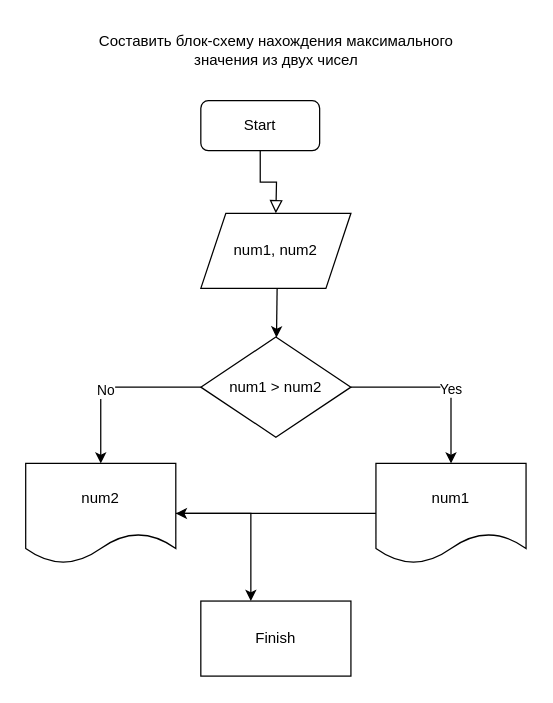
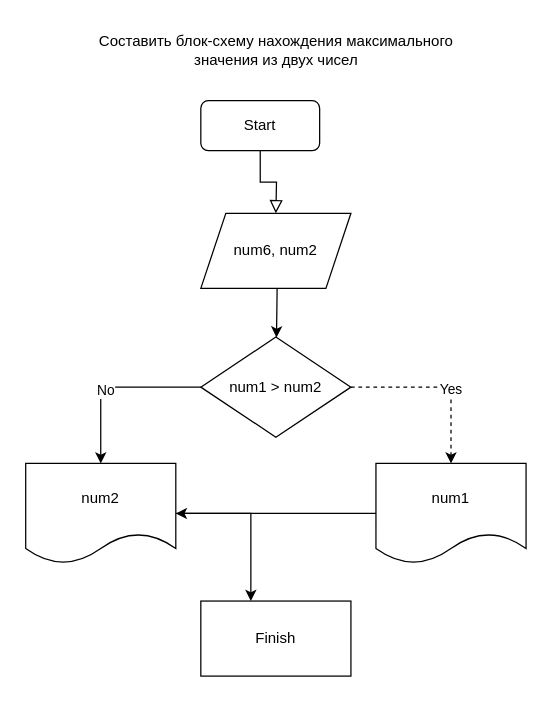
node "num1, num2": label "num1, num2" -> "num6, num2"
edge "num1 > num2" -> "num1": style solid -> dashed
